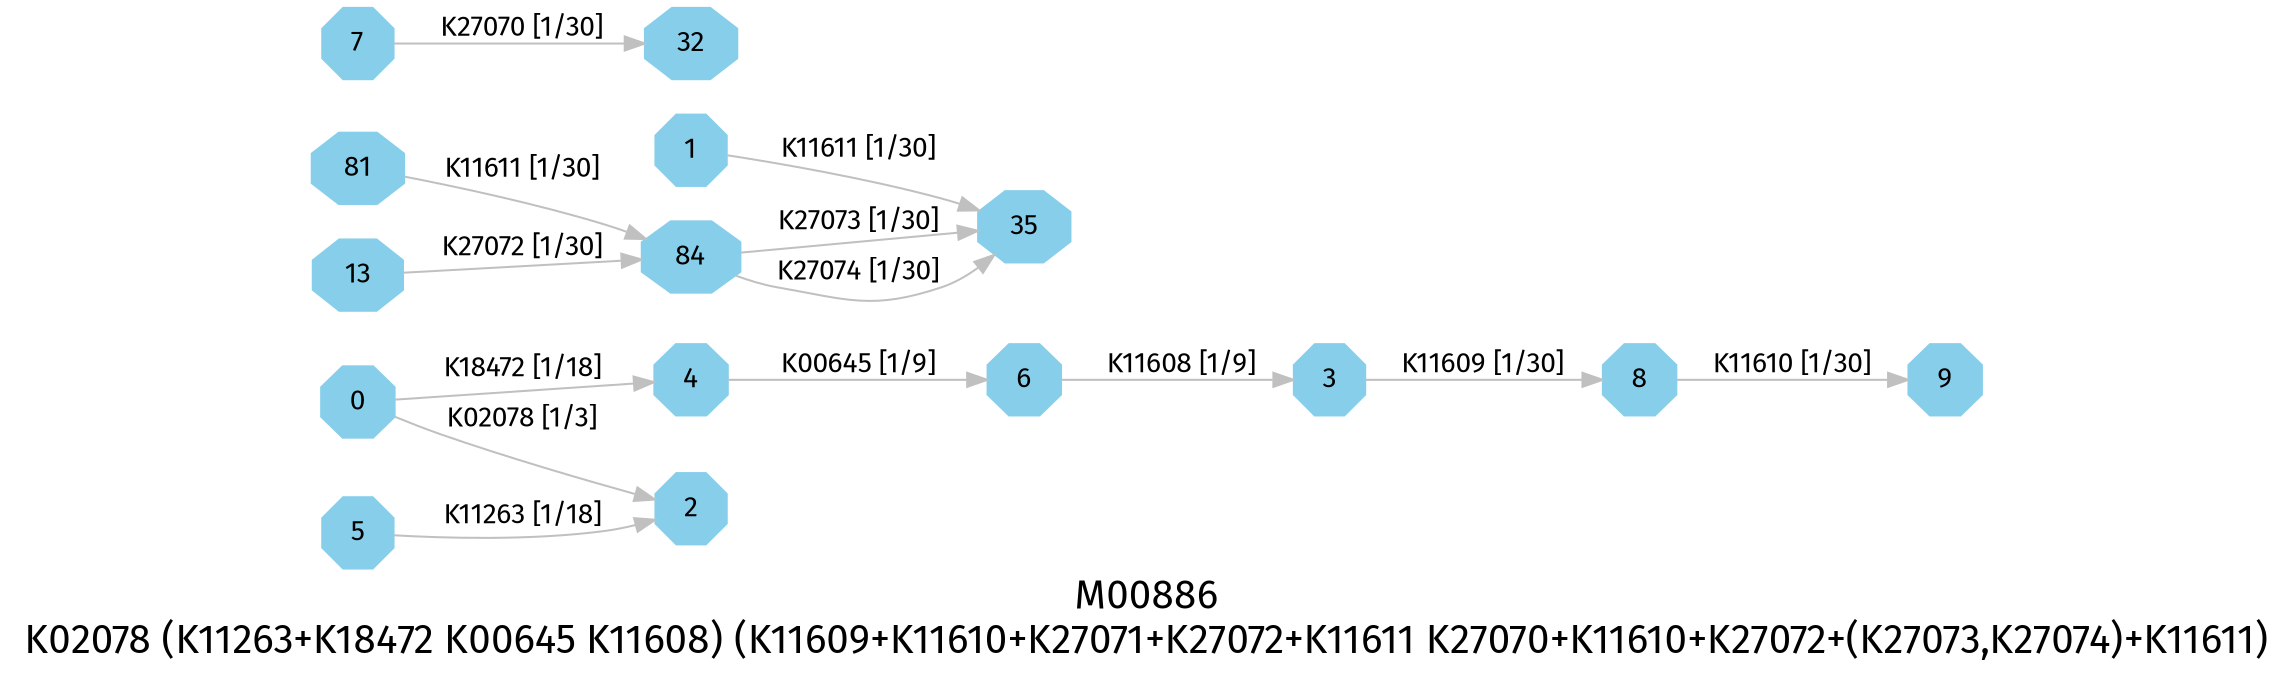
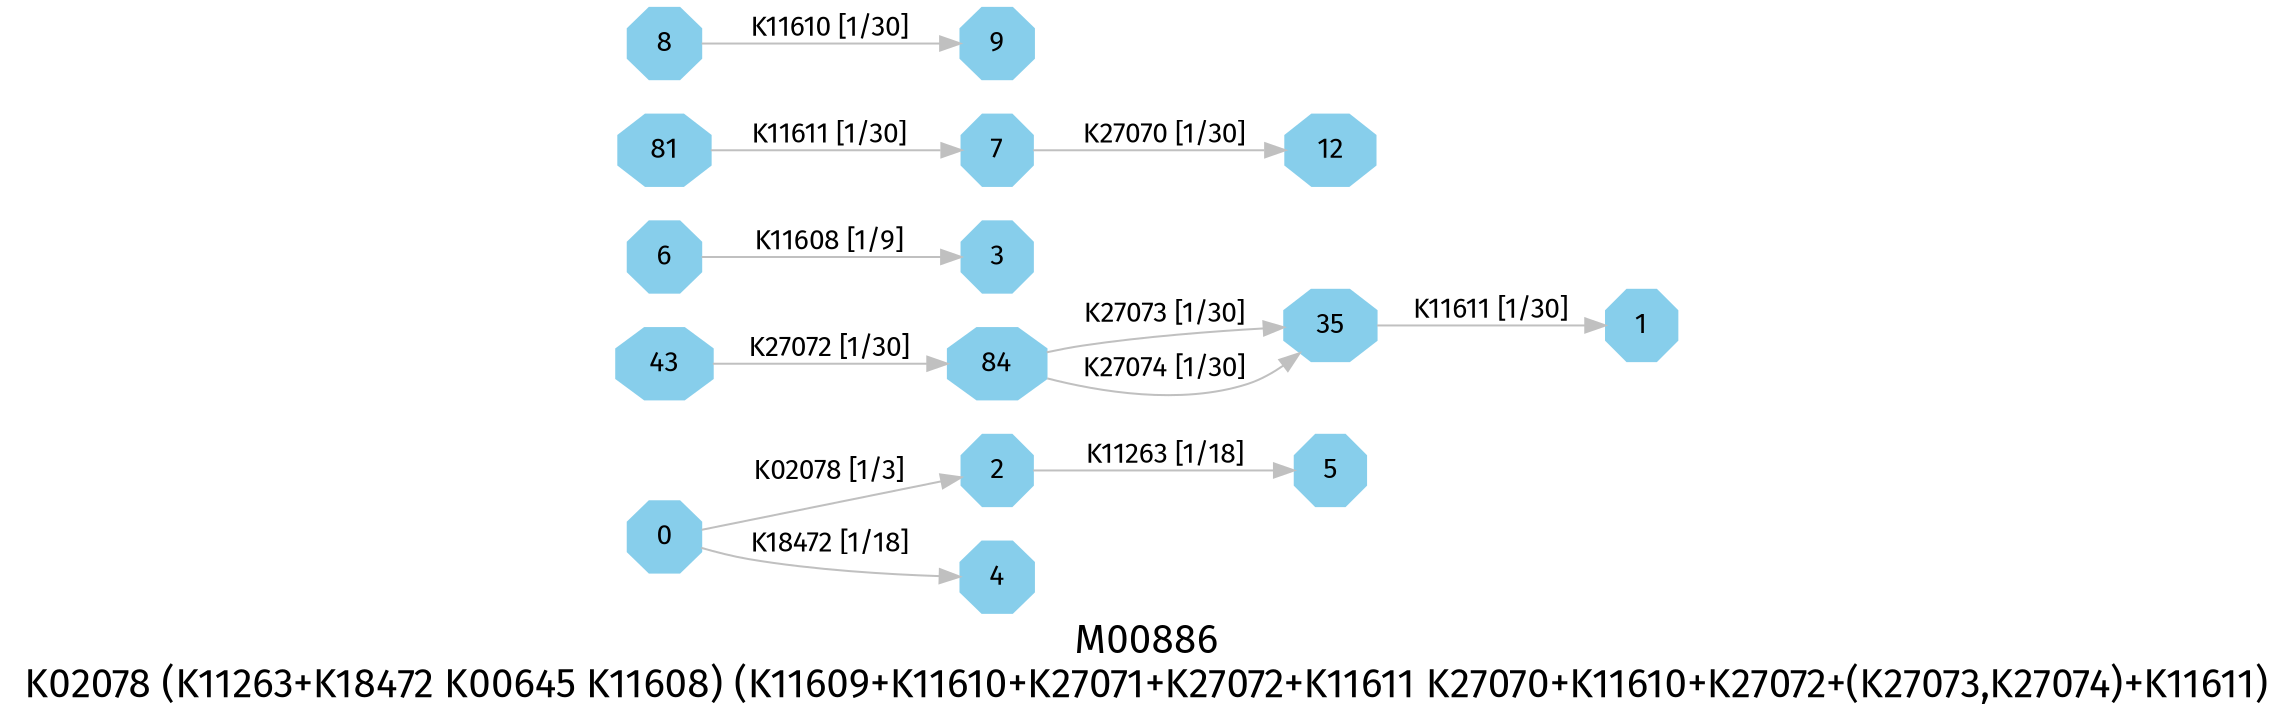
node "32": label "32" -> "12"
edge "1" -> "35": reversed
edge "81" -> "84": now "81" -> "7"
node "13": label "13" -> "43"
edge "4" -> "6": removed, label "K00645 [1/9]"
edge "3" -> "8": removed, label "K11609 [1/30]"
edge "5" -> "2": reversed
